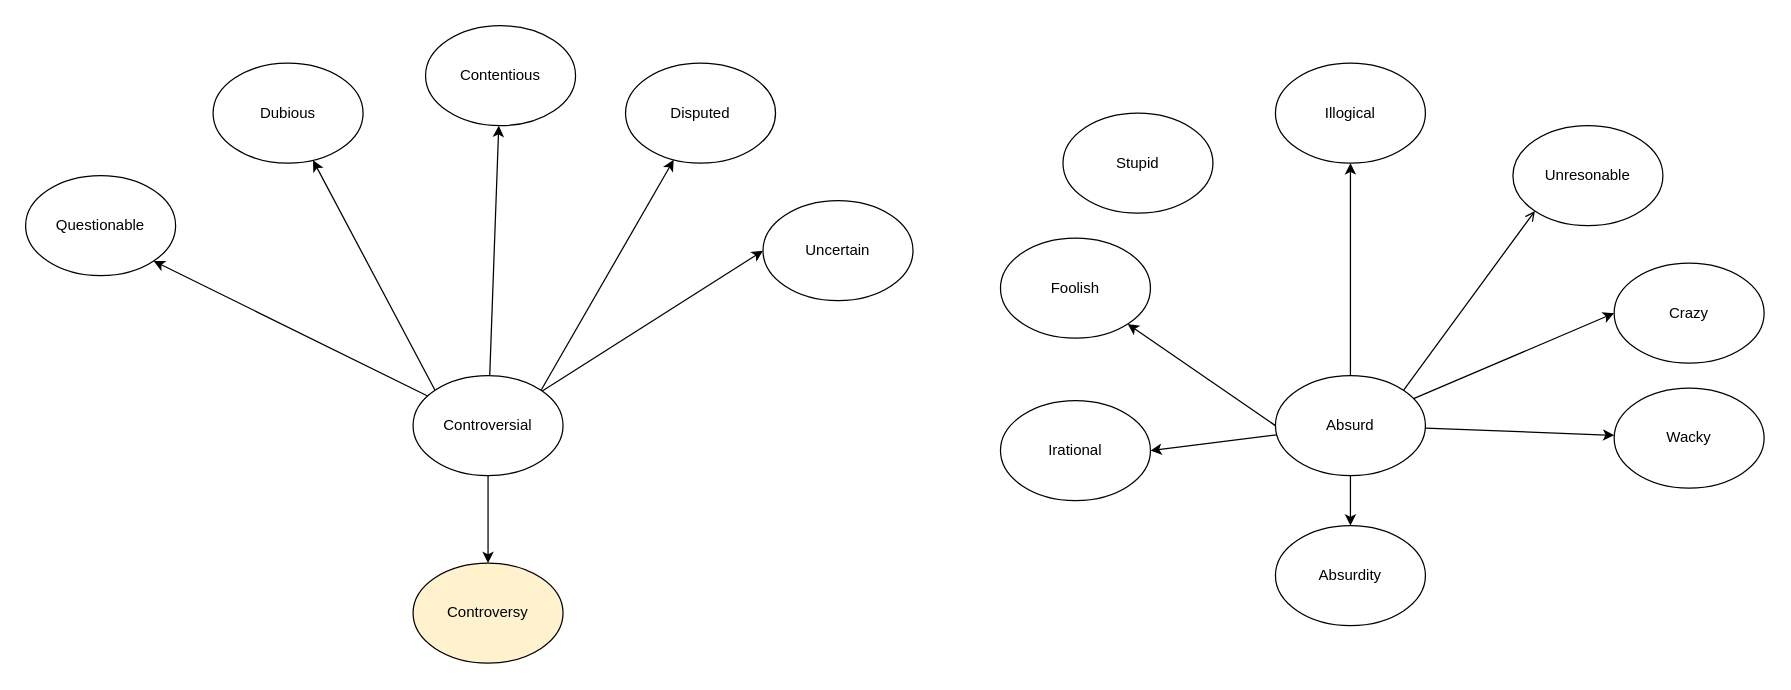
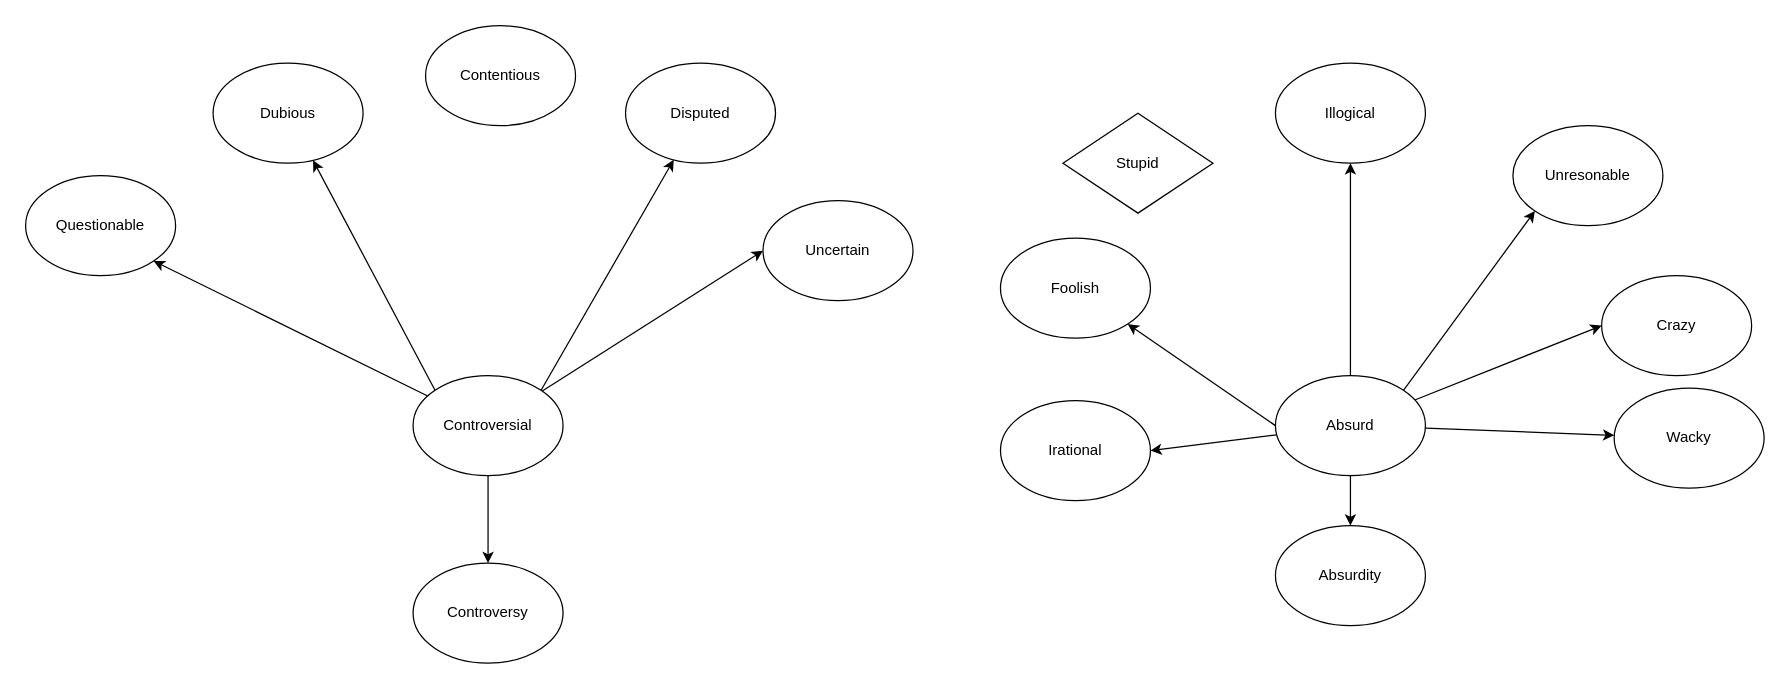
node "Stupid": shape ellipse -> diamond
edge "Absurd" -> "Unresonable": arrowhead open -> classic
edge "Controversial" -> "Contentious": removed
node "Crazy": moved (1689, 313) -> (1677, 326)
node "Controversy": fillcolor #fff2cc -> #ffffff
